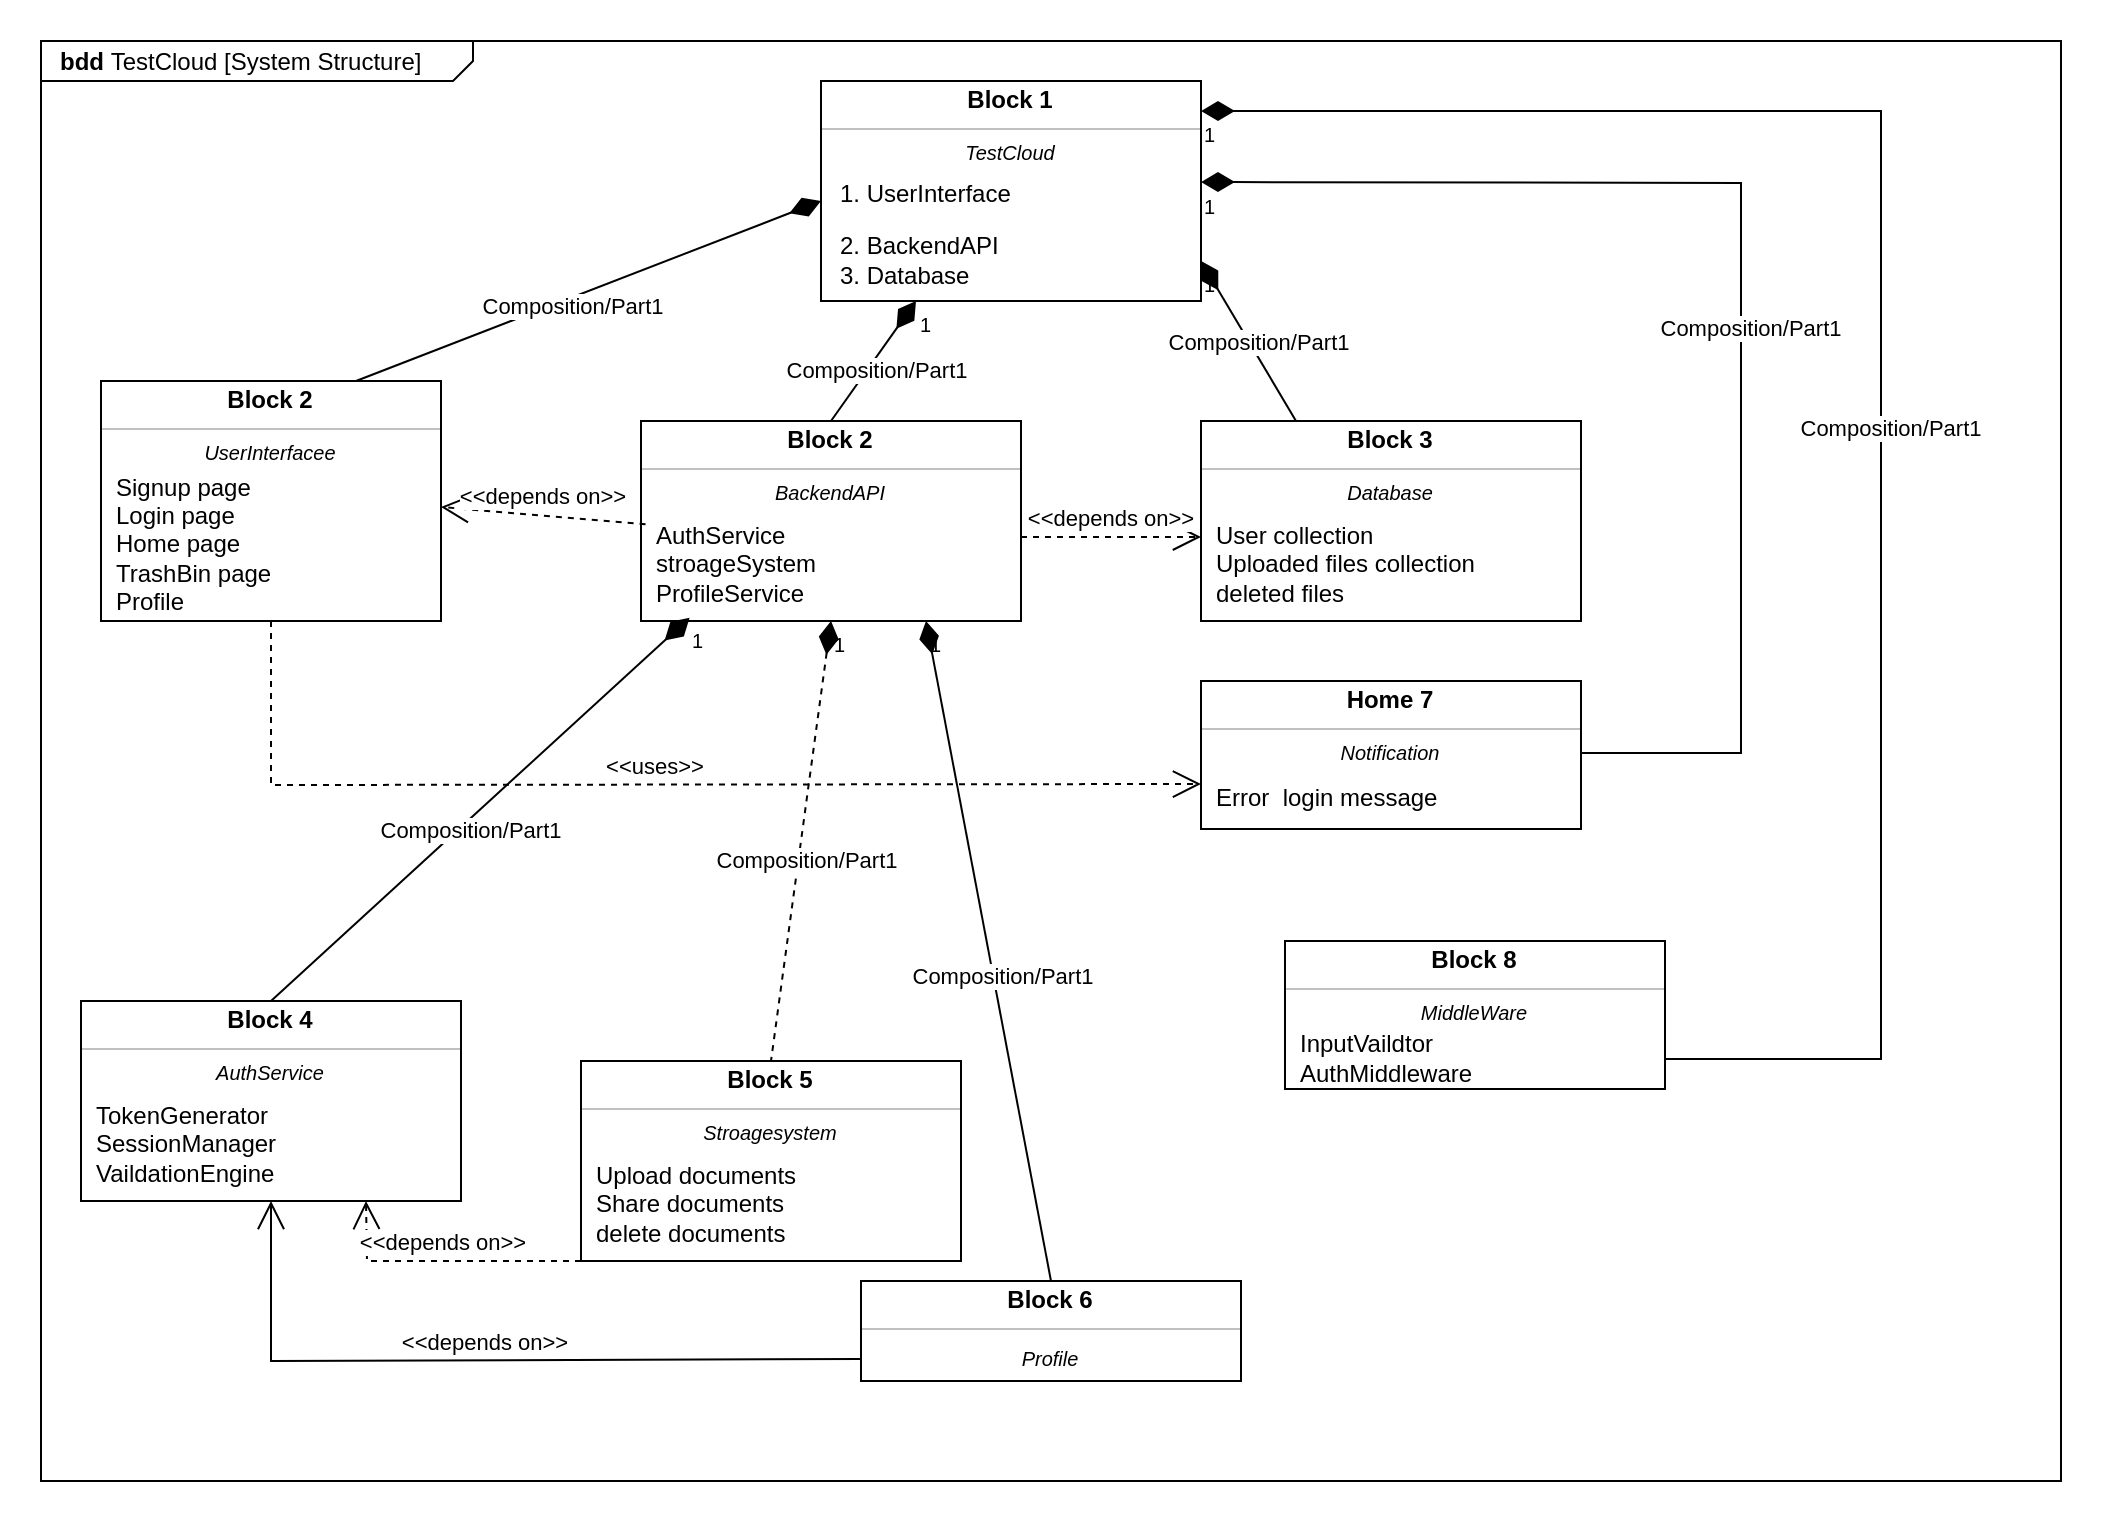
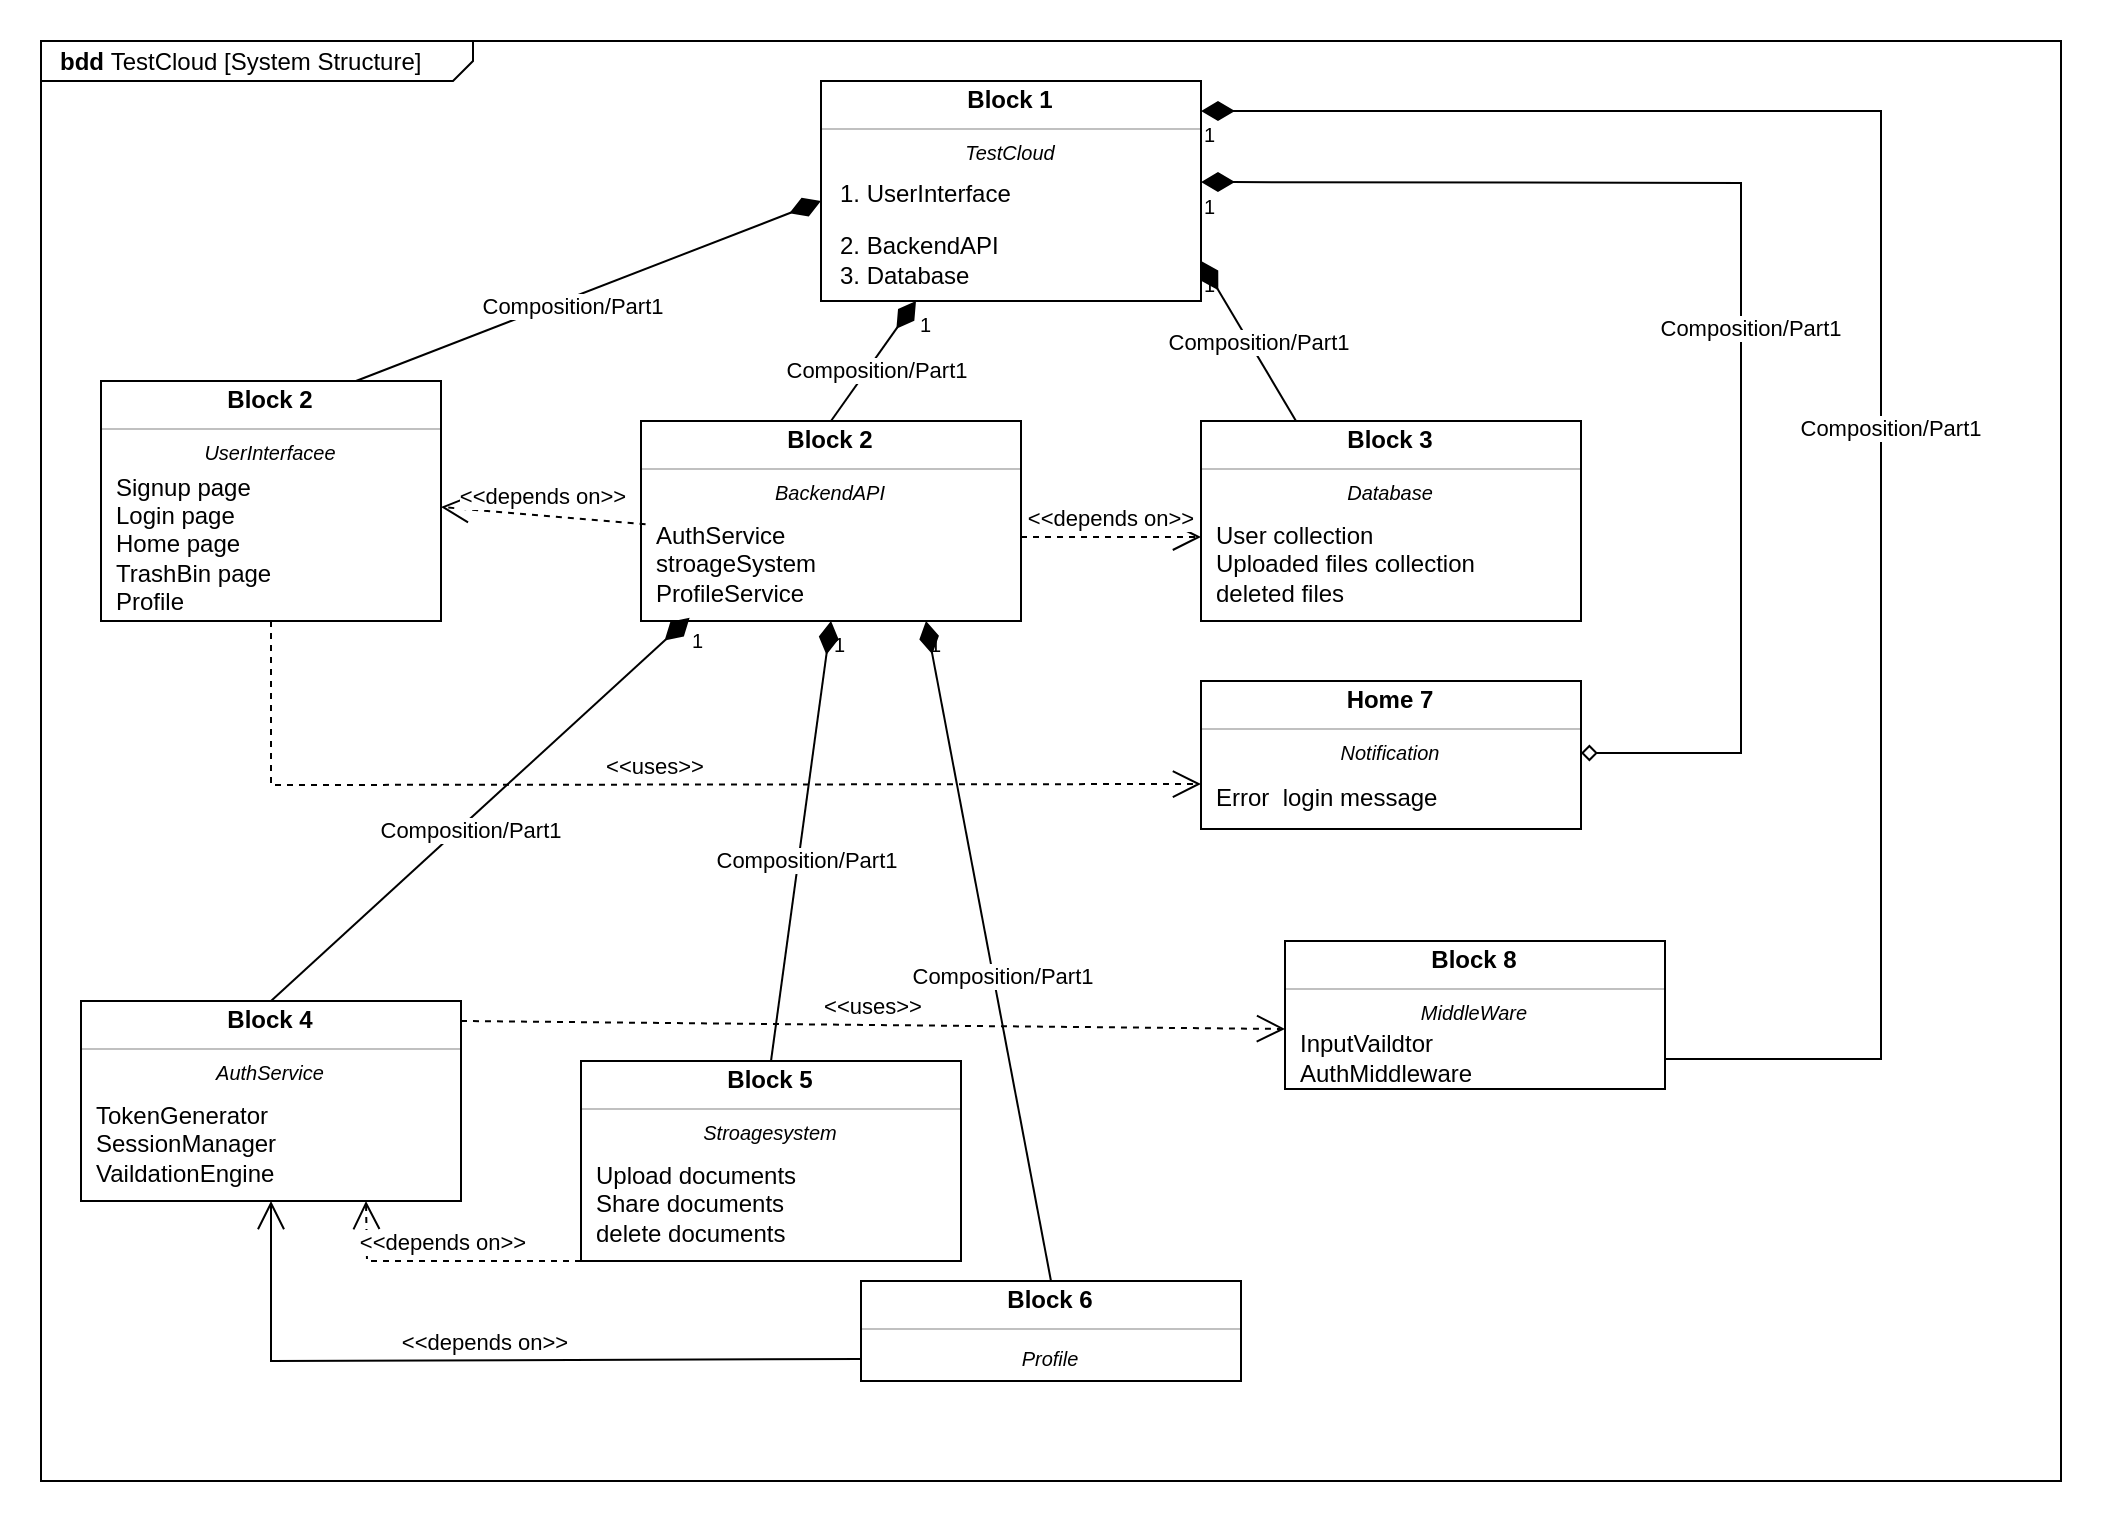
edge "Block 5" -> "AuthService stroageSystem ProfileService": style dashed -> solid
edge "Notification" -> "1. UserInterface": arrowhead none -> diamond
edge "Block 4" -> "InputVaildtor AuthMiddleware": added, label "<<uses>>"
